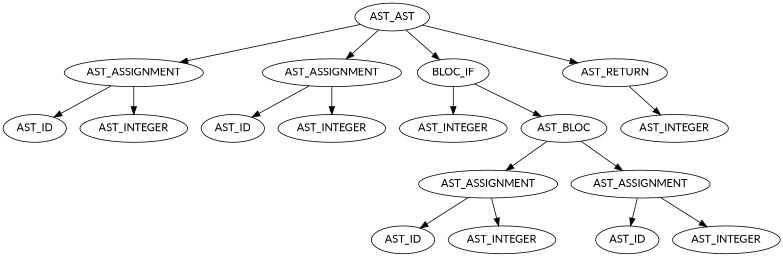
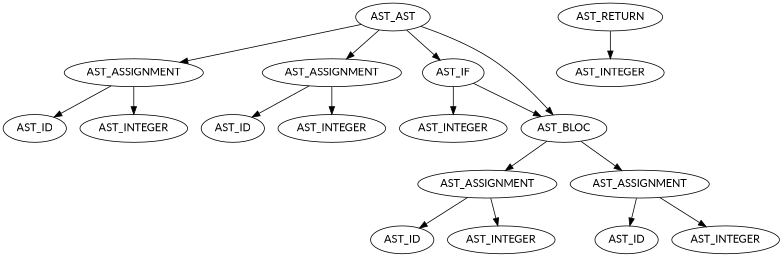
edge "AST_AST" -> "AST_RETURN": now "AST_AST" -> "AST_BLOC"
node "BLOC_IF": label "BLOC_IF" -> "AST_IF"
